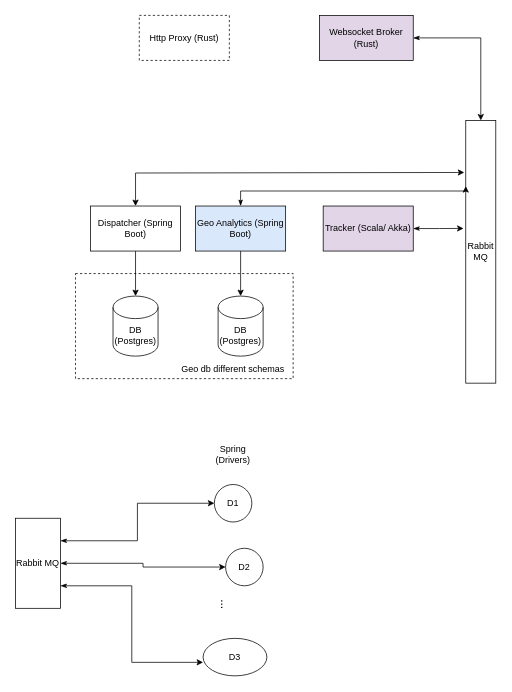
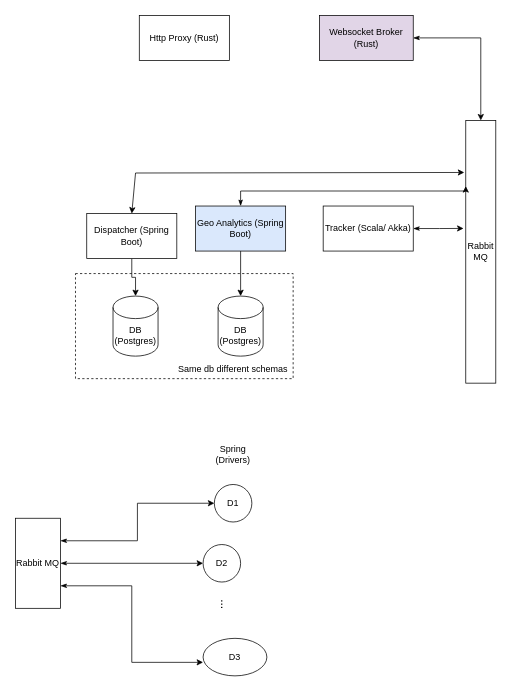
node "Http Proxy (Rust)": style dashed -> solid
node "Dispatcher (Spring Boot)": moved (135, 228) -> (132, 236)
node "Tracker (Scala/ Akka)": fillcolor #e1d5e7 -> #ffffff
node "Geo db different schemas": label "Geo db different schemas" -> "Same db different schemas"
node "D2": moved (244, 567) -> (222, 563)
